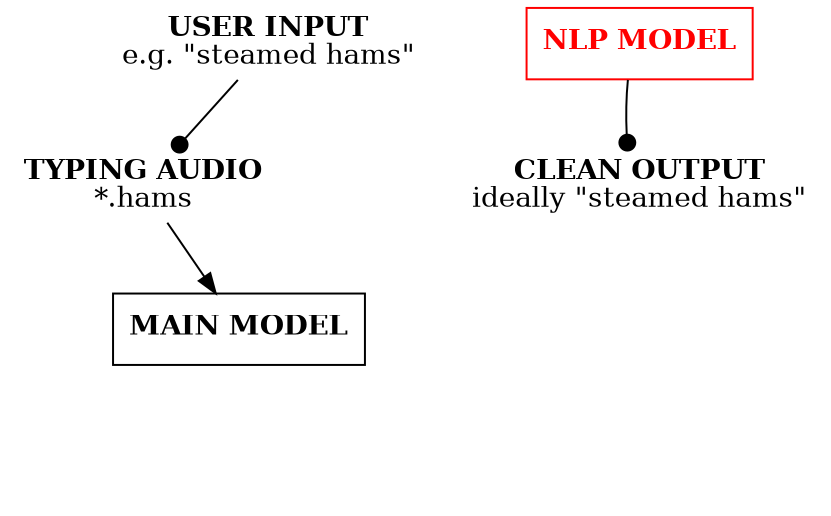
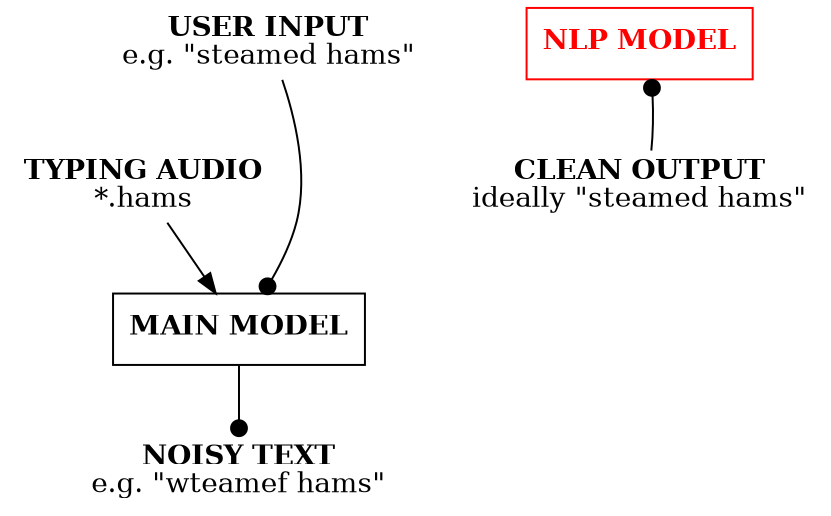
edge "NLP MODEL" -> "CLEAN OUTPUT": reversed
edge "USER INPUT" -> "TYPING AUDIO": now "USER INPUT" -> "MAIN MODEL"
node "NOISY TEXT": added
